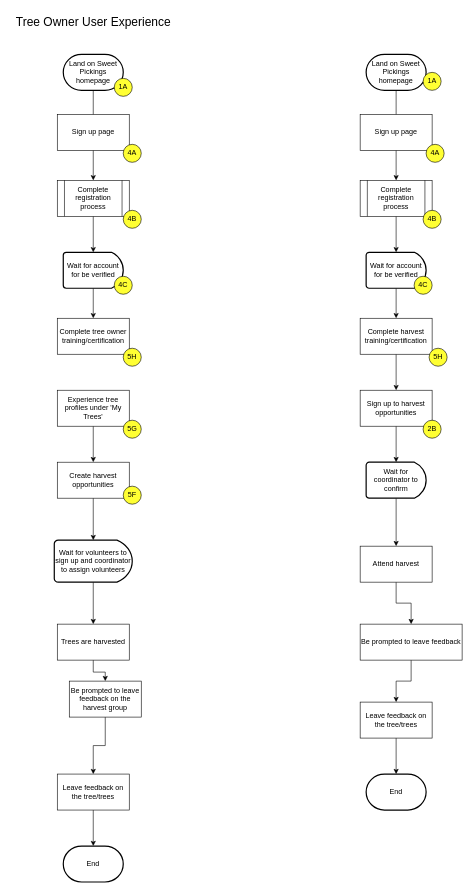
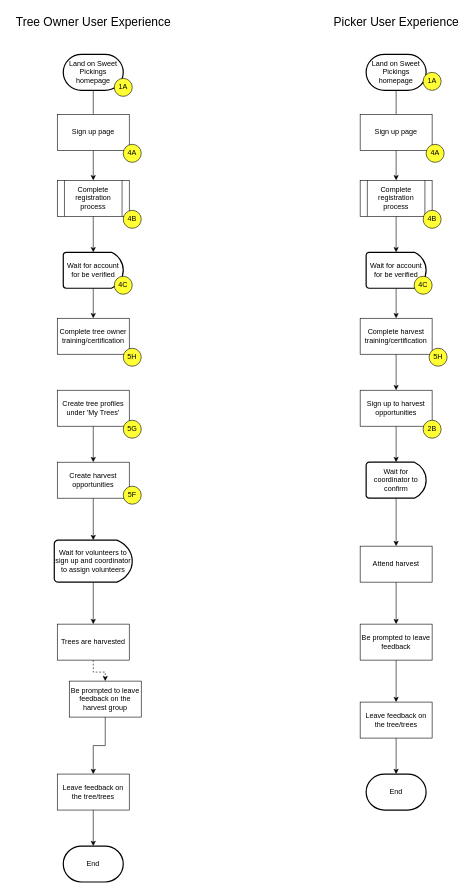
node "Picker User Experience": added
node "Experience tree profiles under 'My Trees'": label "Experience tree profiles under 'My Trees'" -> "Create tree profiles under 'My Trees'"
node "Be prompted to leave feedback": size 102x36 -> 72x36
edge "Trees are harvested" -> "Be prompted to leave feedback on the harvest group": style solid -> dashed
